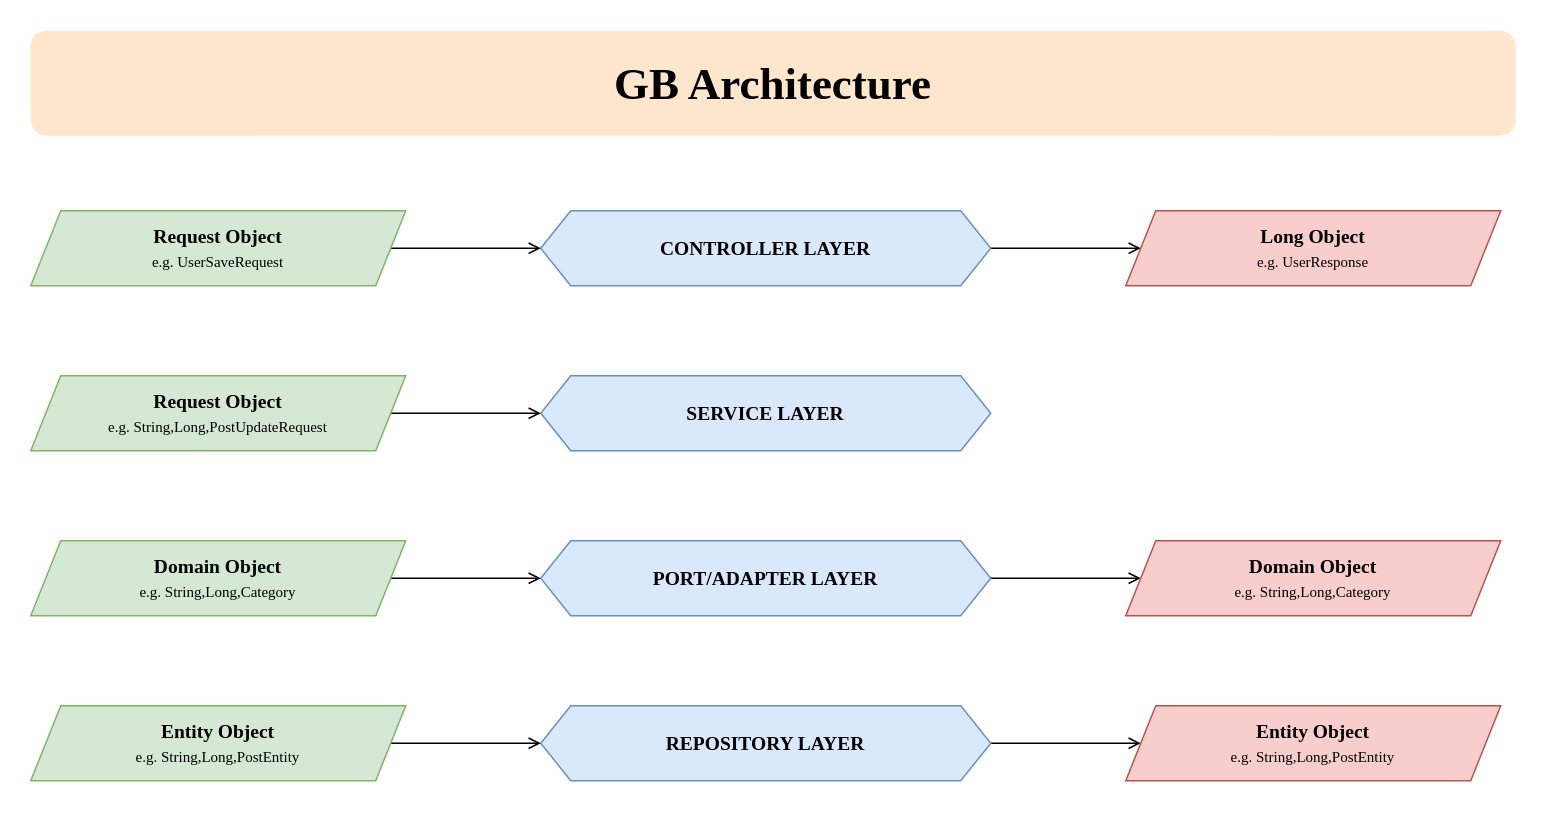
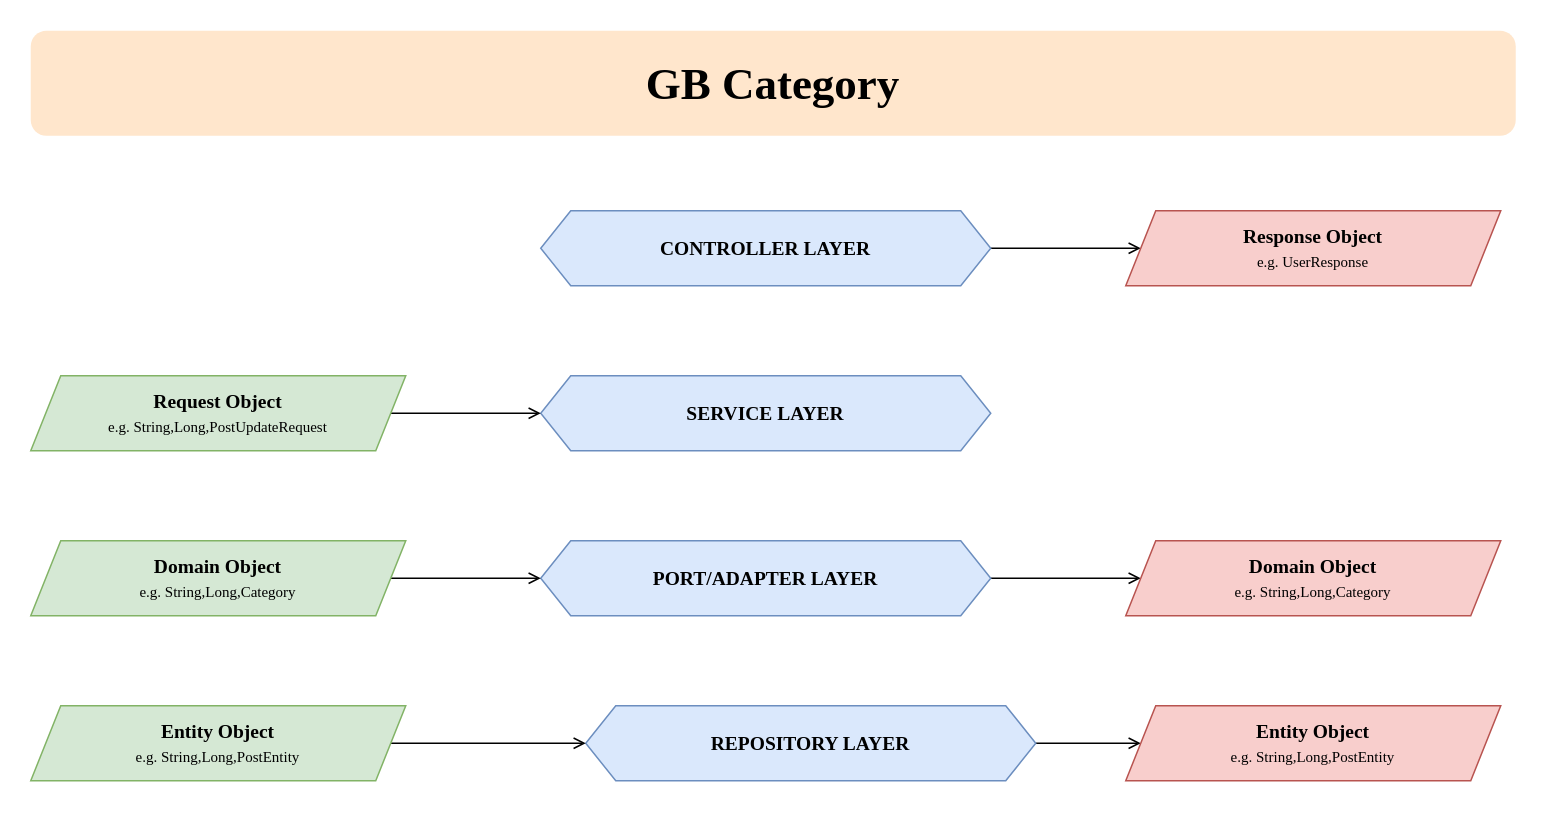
node "GB Architecture": label "GB Architecture" -> "GB Category"
node "Request Object e.g. UserSaveRequest": removed
edge "Request Object e.g. UserSaveRequest" -> "CONTROLLER LAYER": removed
node "Long Object e.g. UserResponse": label "Long Object e.g. UserResponse" -> "Response Object e.g. UserResponse"
node "REPOSITORY LAYER": moved (766, 743) -> (811, 743)
